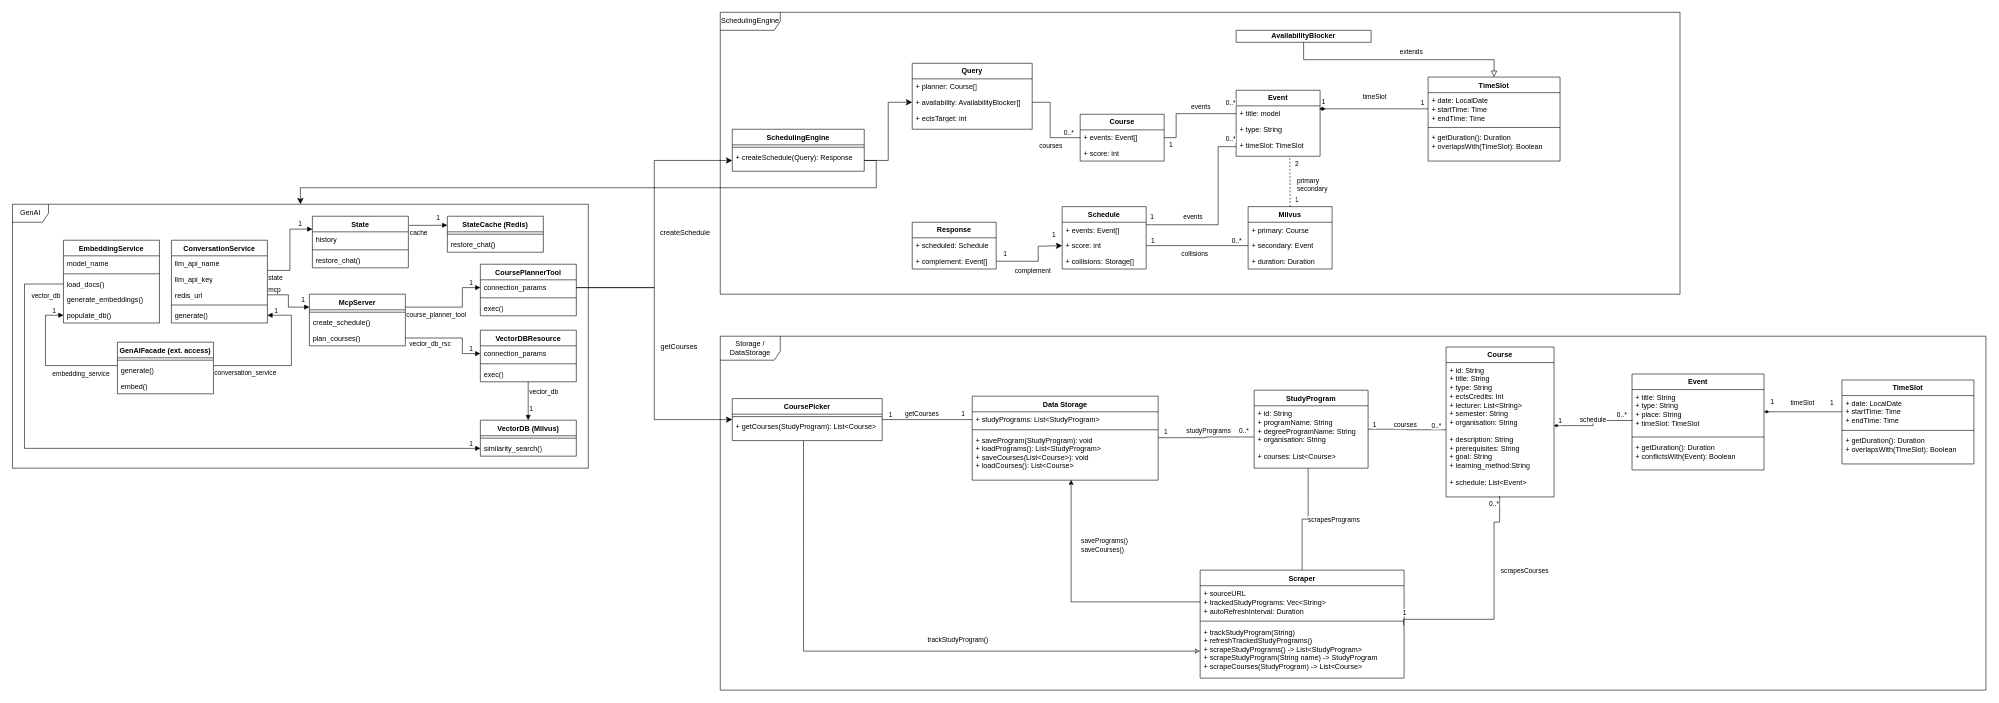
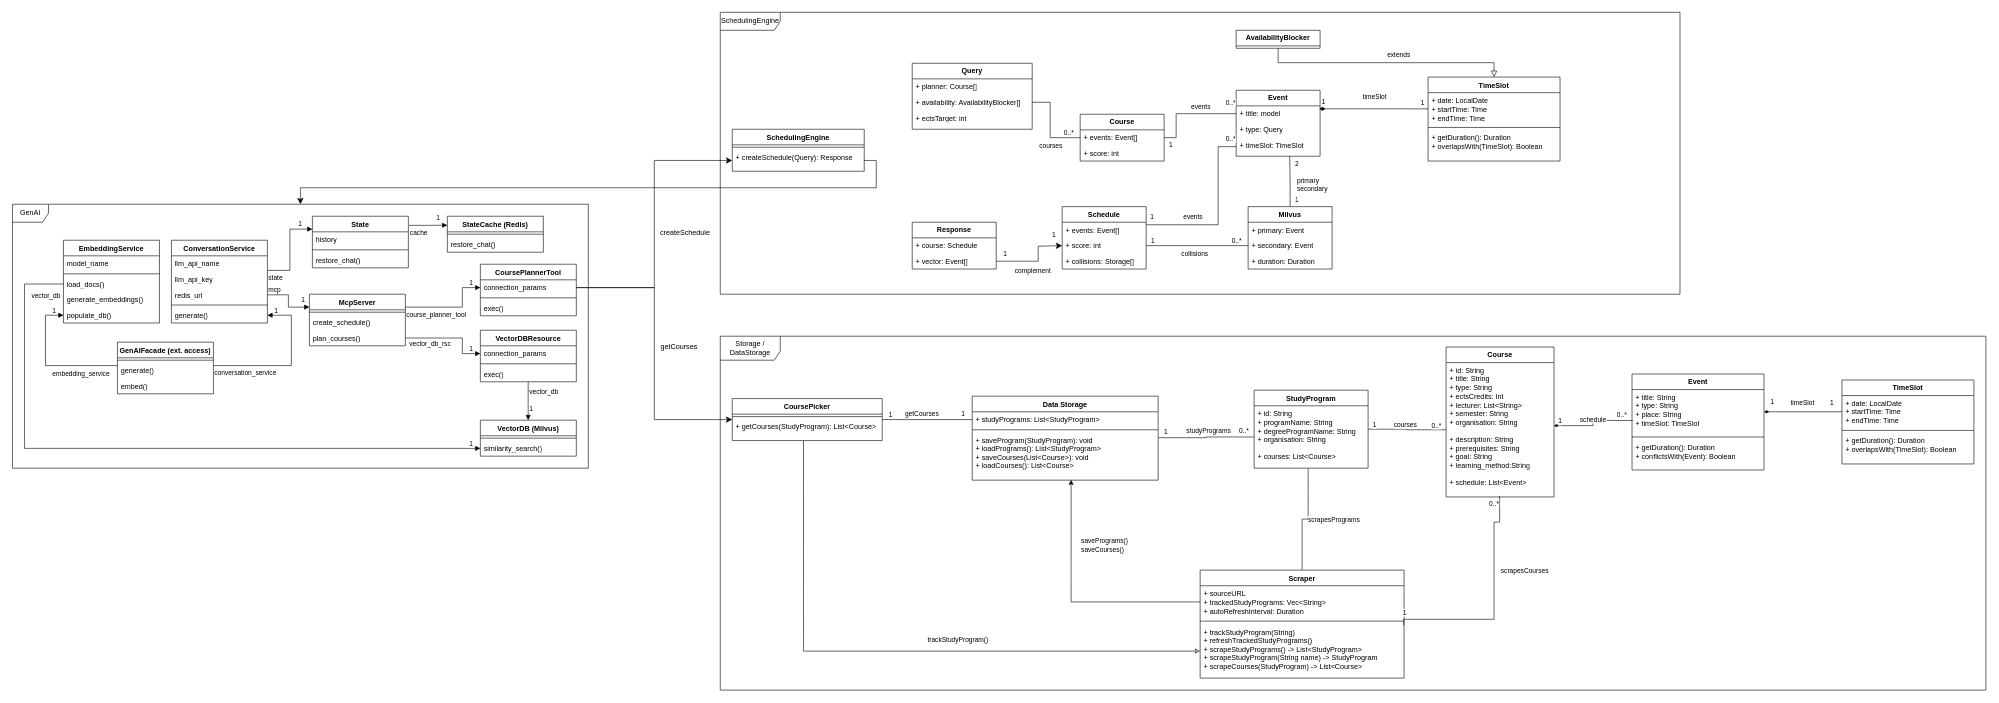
node "AvailabilityBlocker": size 135x12 -> 84x18
node "+ type: String": label "+ type: String" -> "+ type: Query"
edge "+ createSchedule(Query): Response" -> "+ availability: AvailabilityBlocker[]": removed
edge "+ timeSlot: TimeSlot" -- "Milvus": style dashed -> solid
node "+ primary: Course": label "+ primary: Course" -> "+ primary: Event"
node "+ scheduled: Schedule": label "+ scheduled: Schedule" -> "+ course: Schedule"
node "+ complement: Event[]": label "+ complement: Event[]" -> "+ vector: Event[]"
